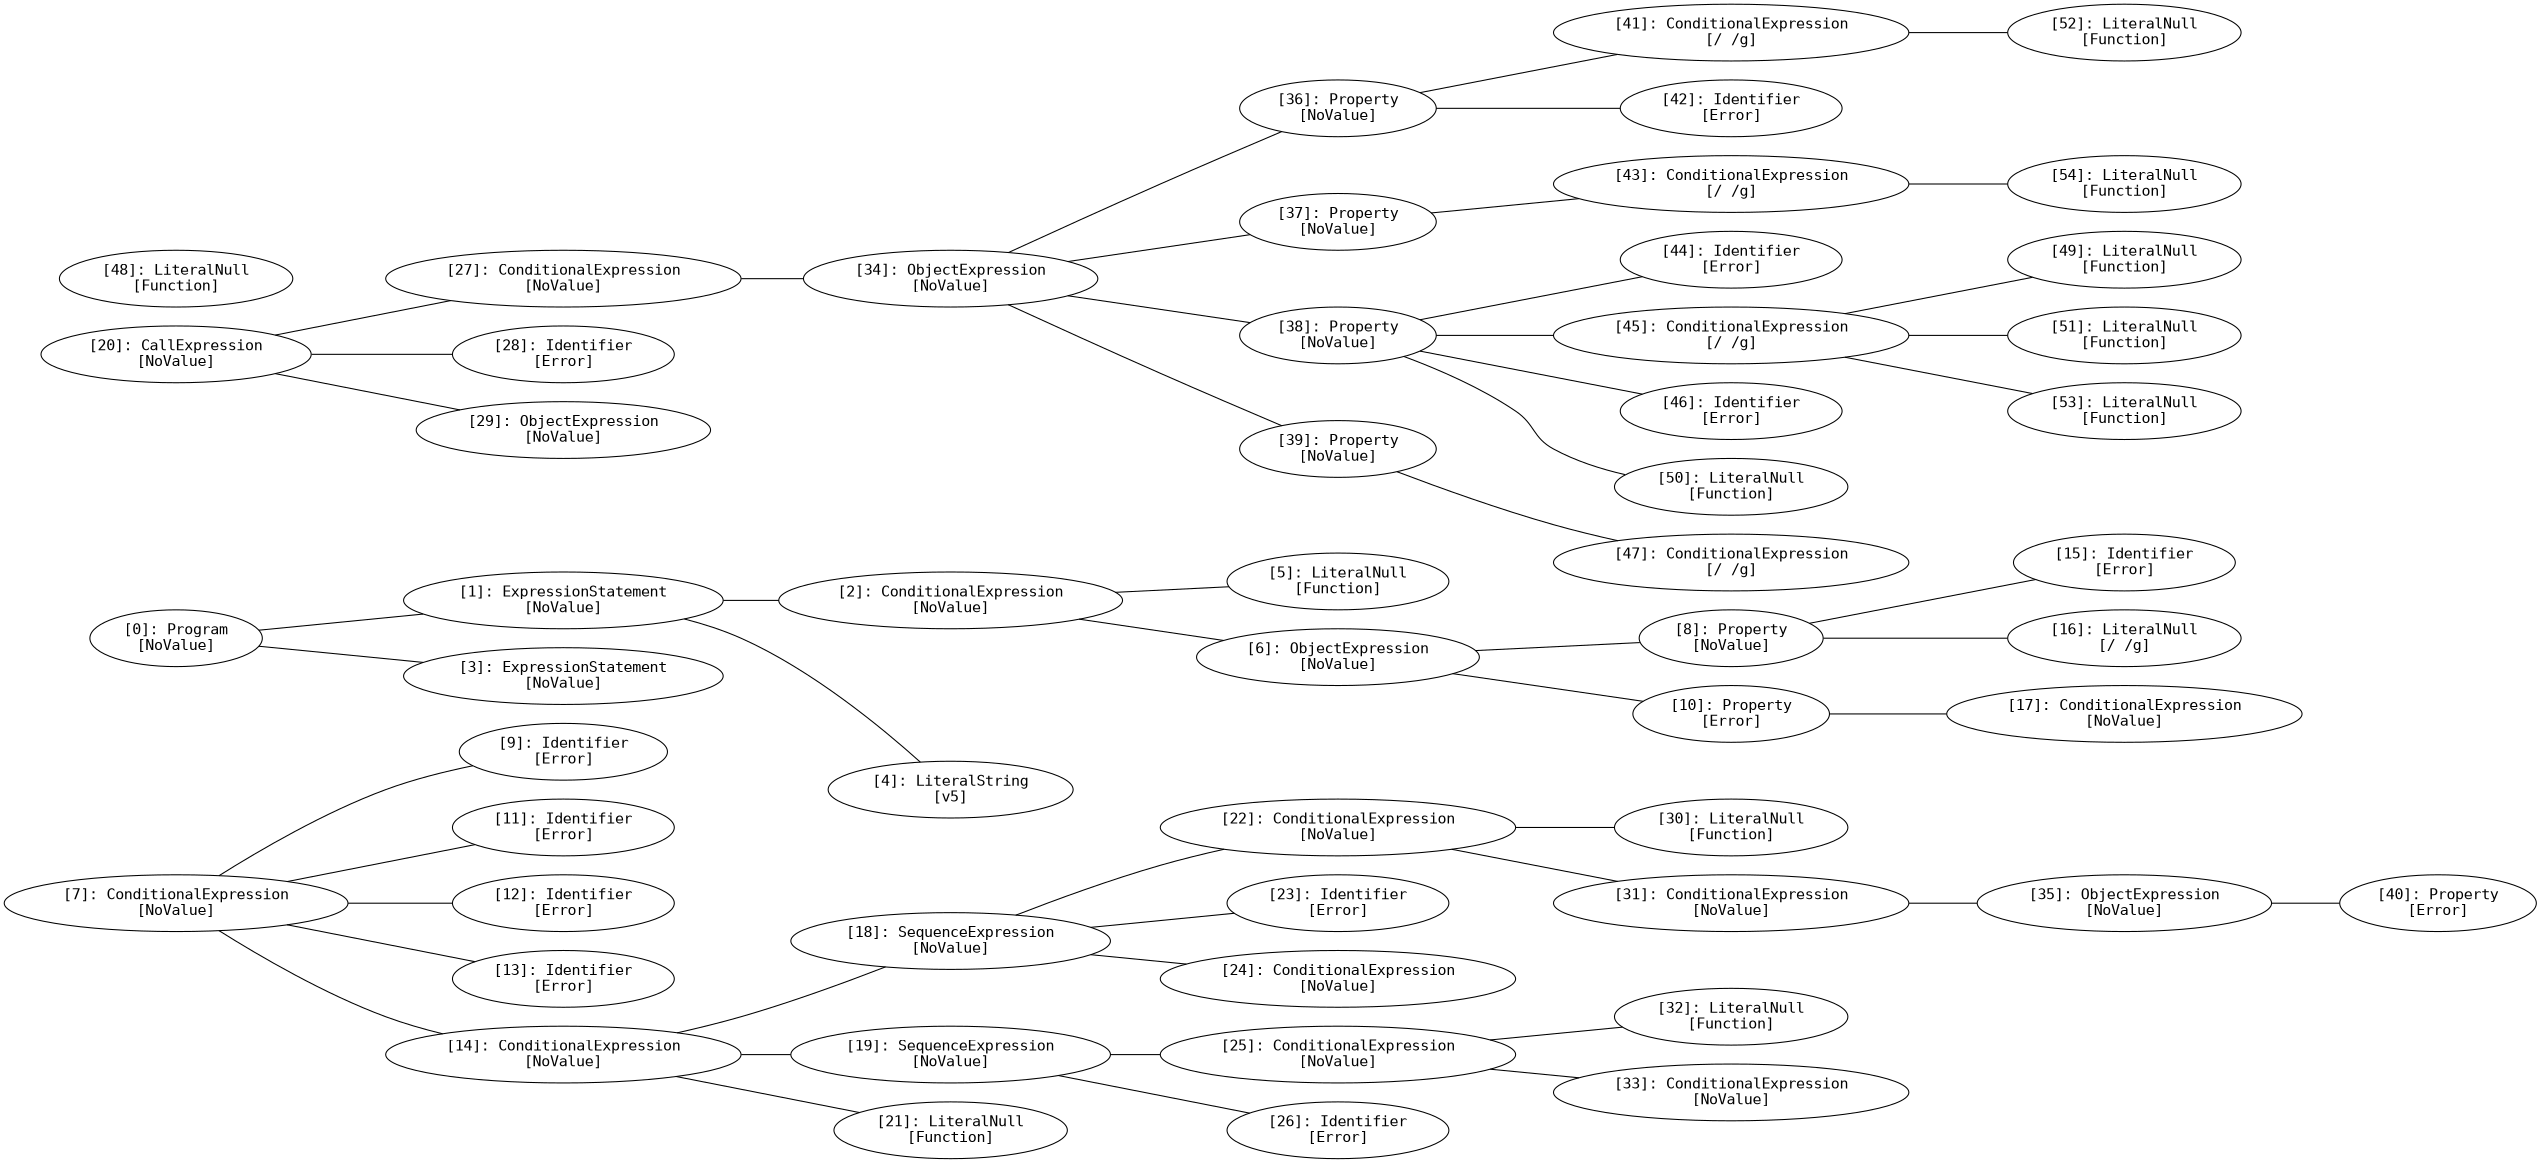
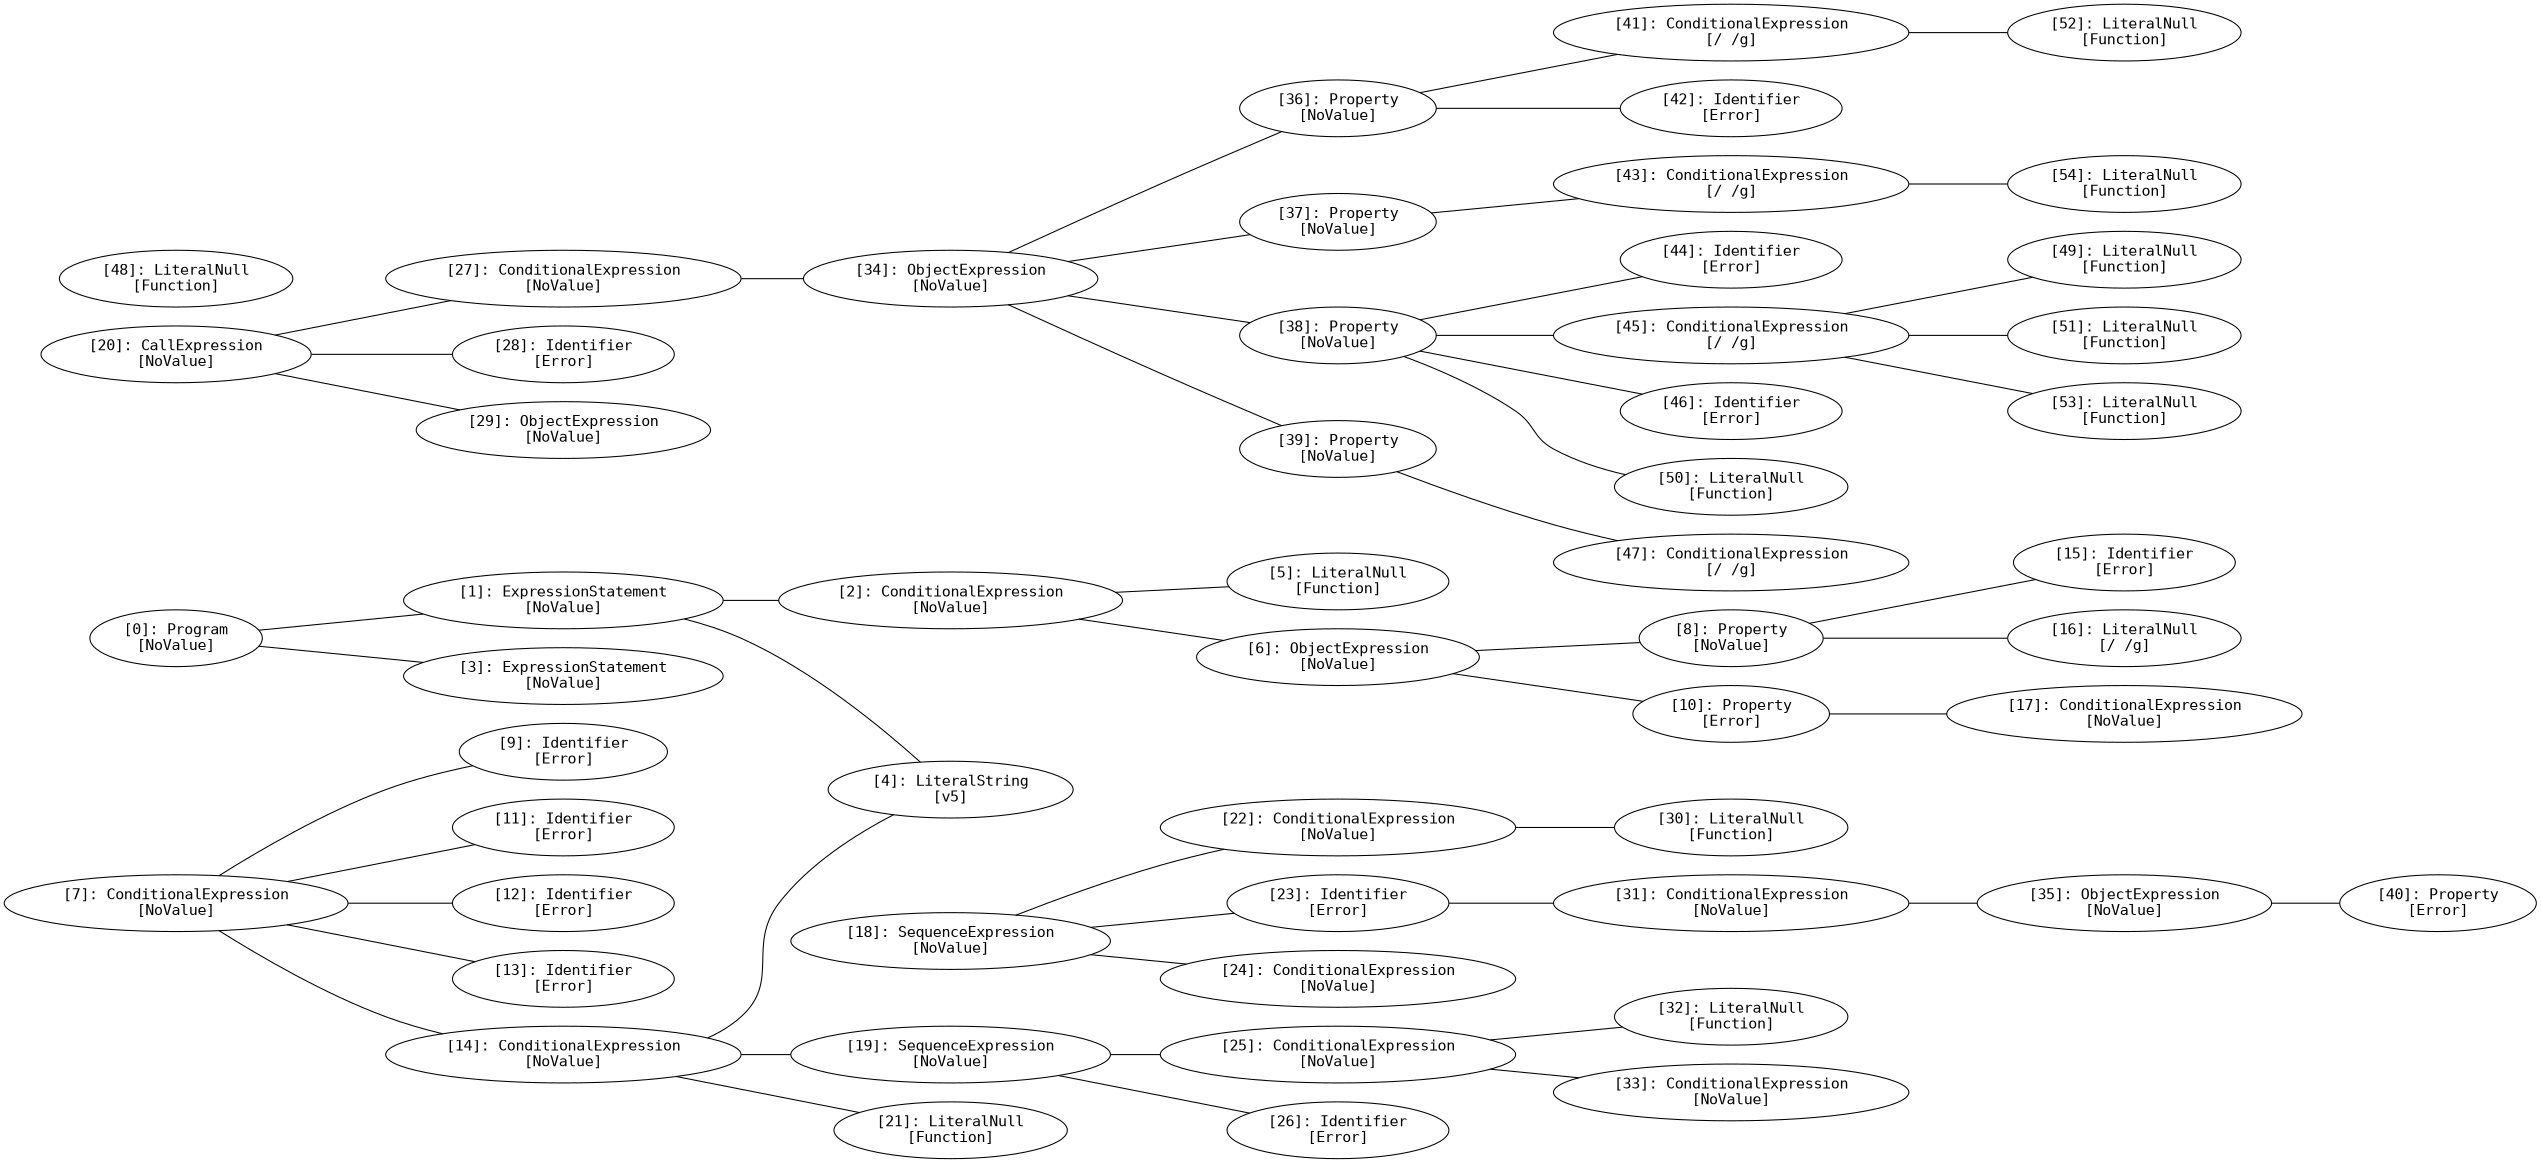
edge "[22]: ConditionalExpression [NoValue]" -- "[31]: ConditionalExpression [NoValue]": now "[23]: Identifier [Error]" -- "[31]: ConditionalExpression [NoValue]"
edge "[18]: SequenceExpression [NoValue]" -- "[14]: ConditionalExpression [NoValue]": now "[4]: LiteralString [v5]" -- "[14]: ConditionalExpression [NoValue]"
